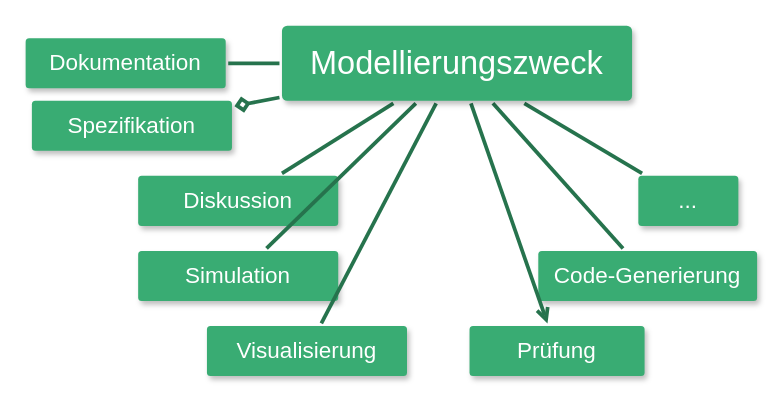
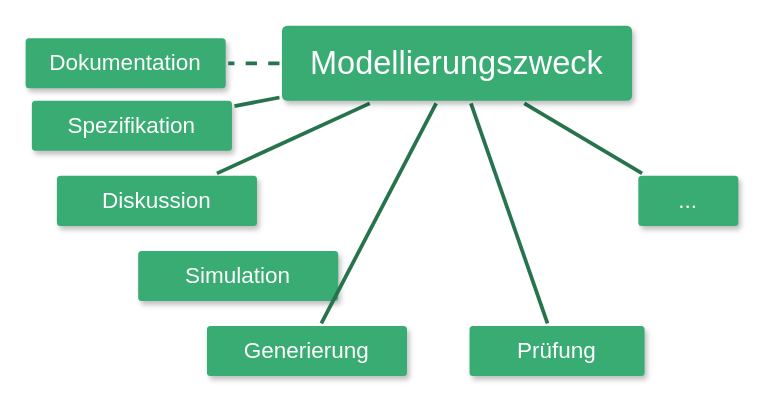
edge "Dokumentation" -- "Modellierungszweck": style solid -> dashed
edge "Modellierungszweck" -> "Spezifikation": arrowhead diamond -> none
edge "Modellierungszweck" -- "Simulation": removed
edge "Modellierungszweck" -- "Code-Generierung": removed
node "Diskussion": moved (238, 201) -> (157, 201)
node "Code-Generierung": removed
edge "Modellierungszweck" -> "Prüfung": arrowhead open -> none
node "Visualisierung": label "Visualisierung" -> "Generierung"
